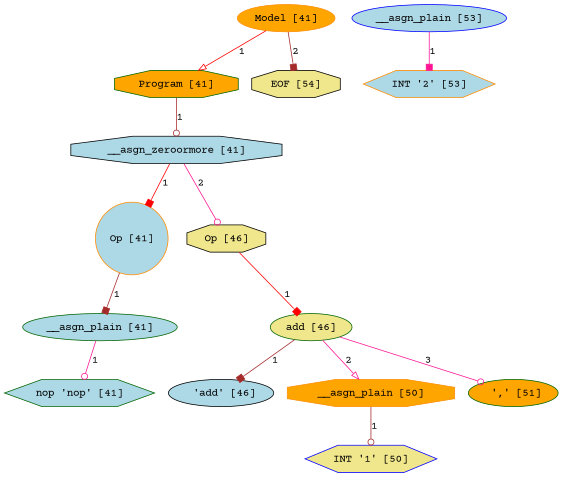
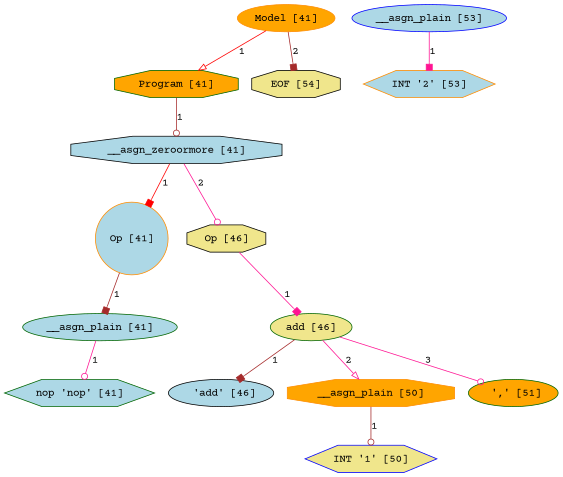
edge "Op [46]" -> "add [46]": color red -> deeppink
